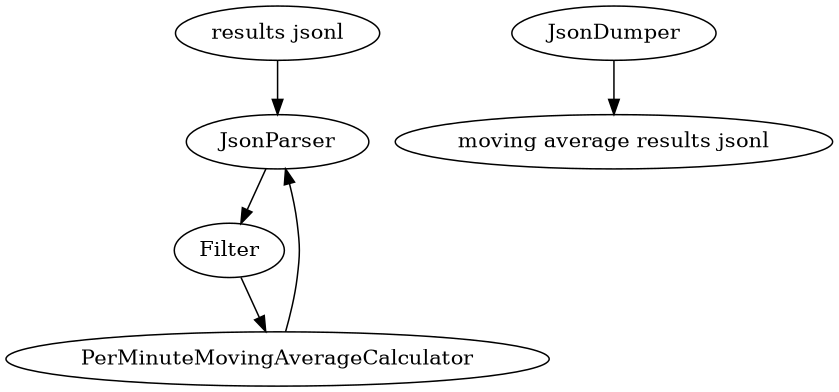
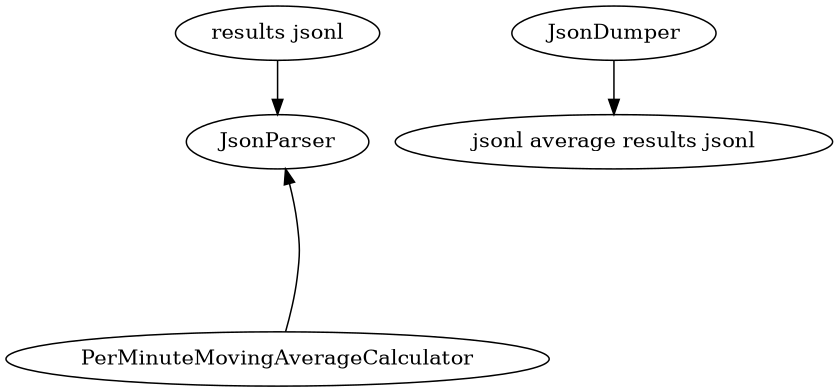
node "moving average results jsonl": label "moving average results jsonl" -> "jsonl average results jsonl"
node "Filter": removed
